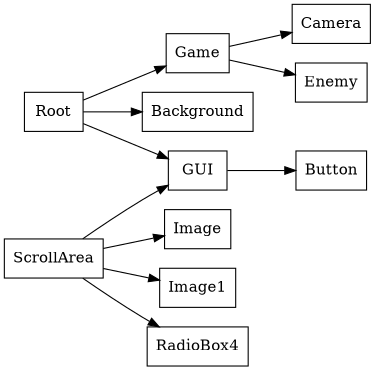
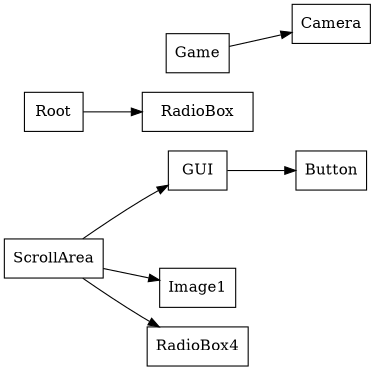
node "Enemy": removed
edge "Root" -> "Game": removed
node "Background": label "Background" -> "RadioBox"
edge "Root" -> "GUI": removed
node "Image": removed
